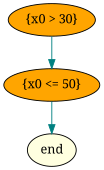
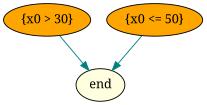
edge "{x0 > 30}" -> "{x0 <= 50}": now "{x0 > 30}" -> "end"
